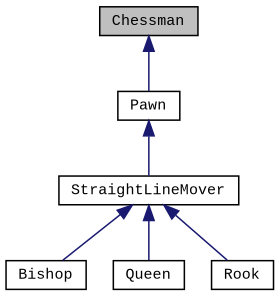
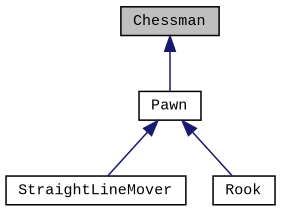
edge "Rook" -> "StraightLineMover": now "Rook" -> "Pawn"
node "Bishop": removed
node "Queen": removed
